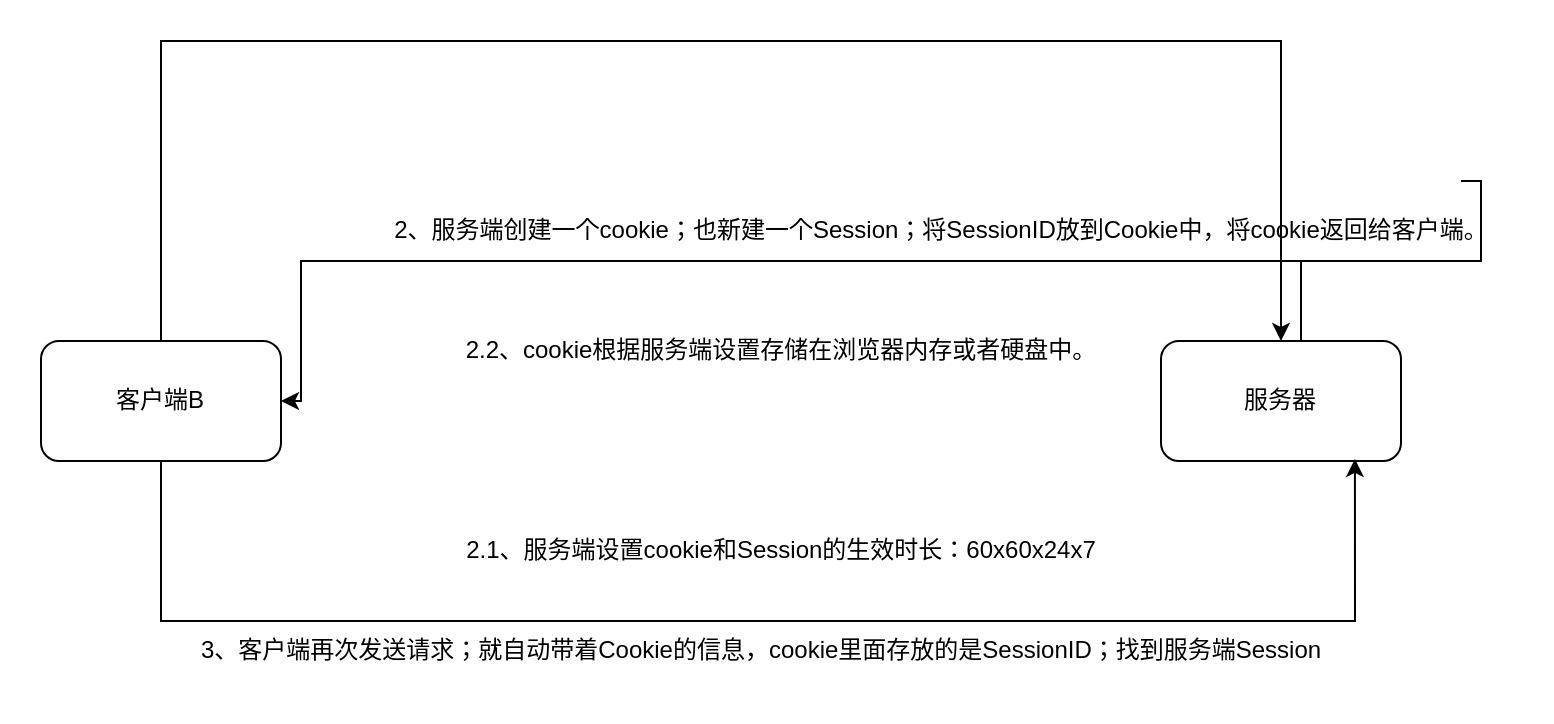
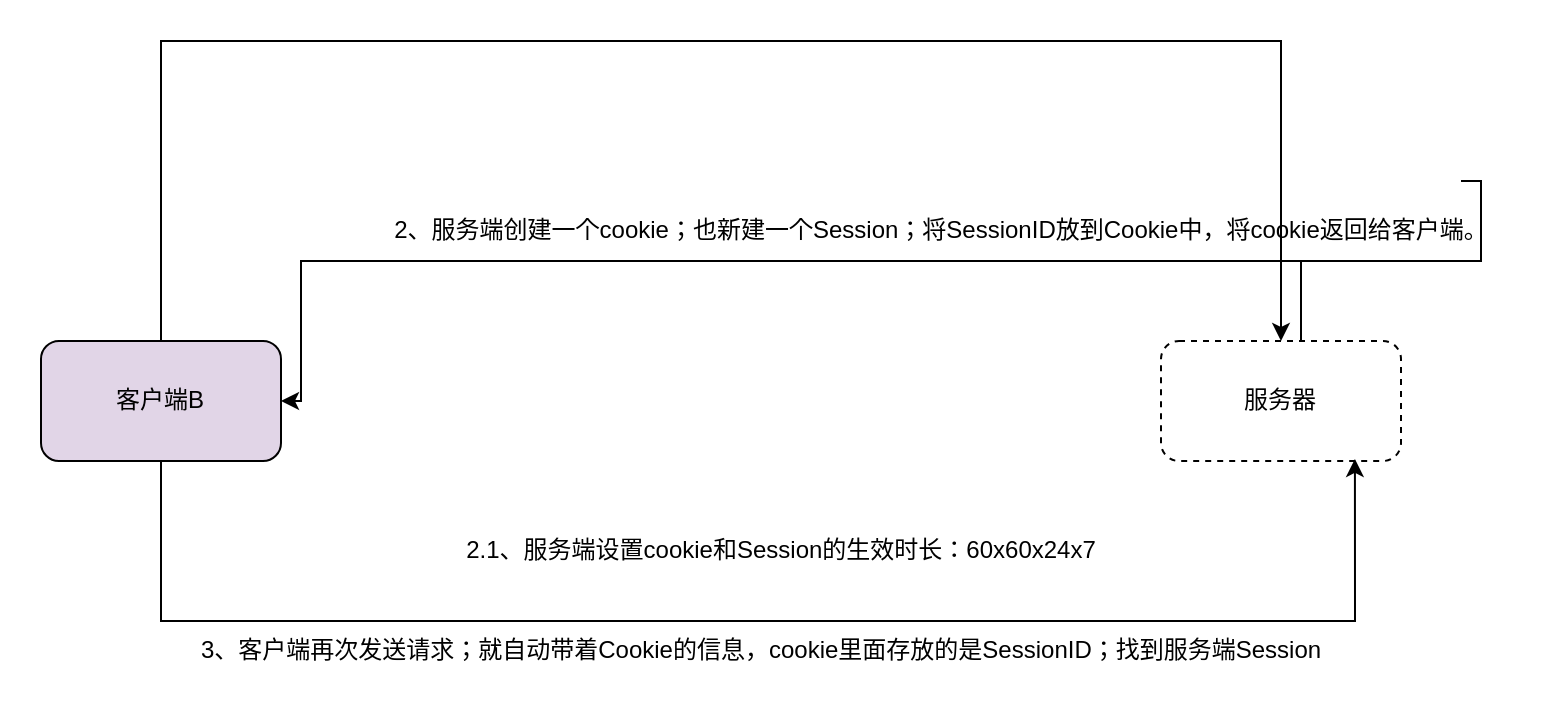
node "2.2、cookie根据服务端设置存储在浏览器内存或者硬盘中。": removed
node "客户端B": fillcolor #ffffff -> #e1d5e7
node "服务器": style solid -> dashed
